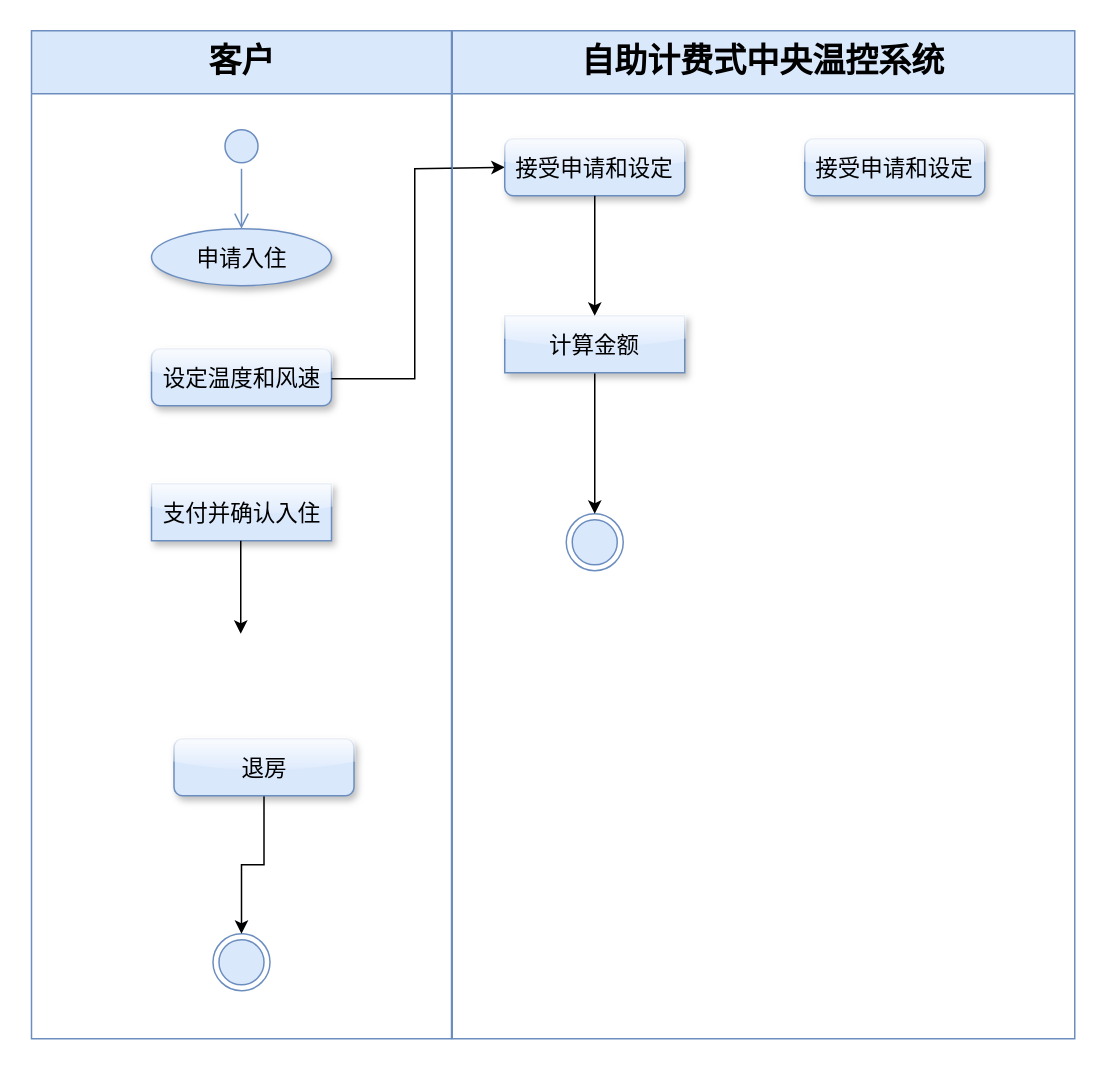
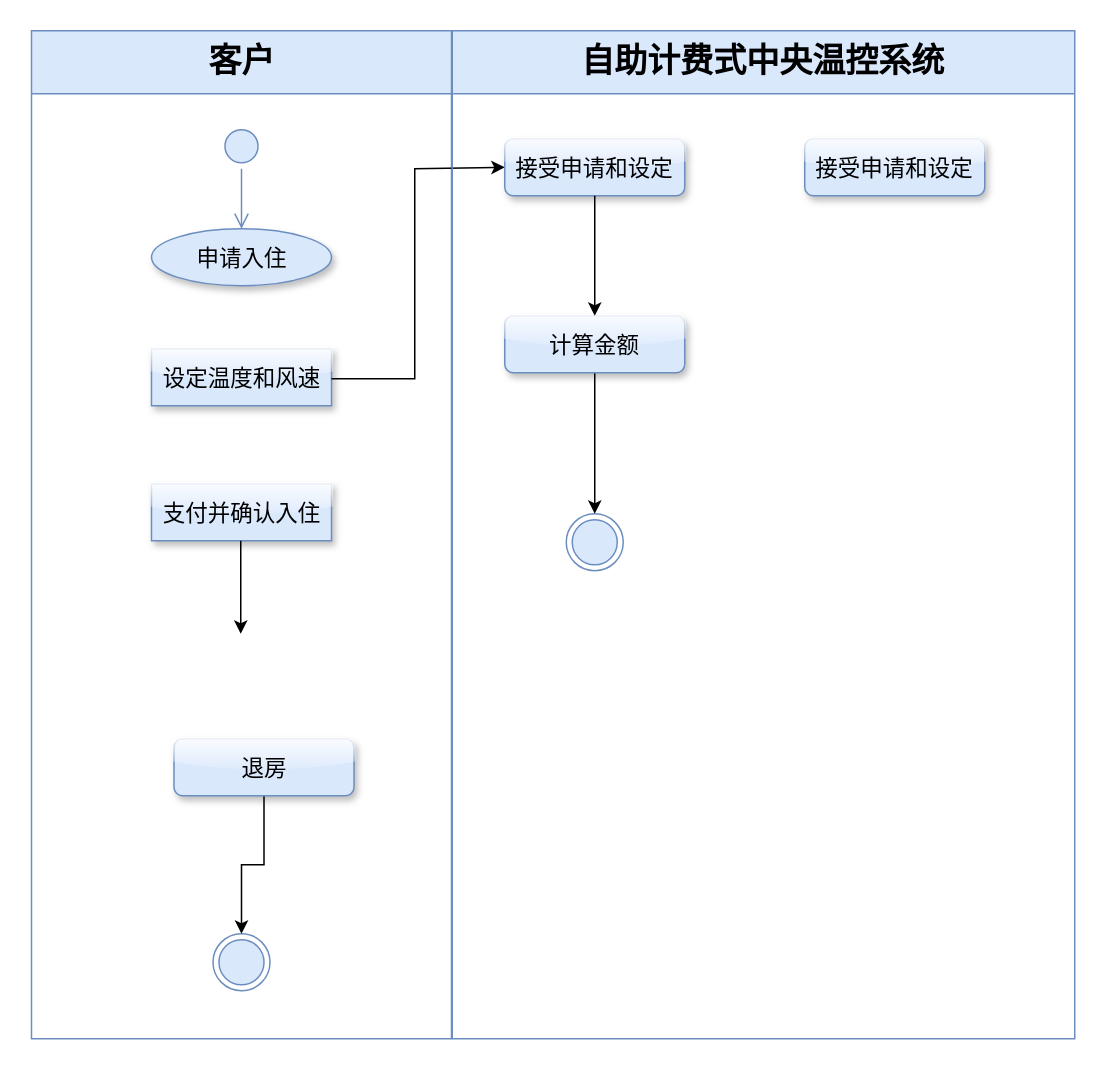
node "计算金额": shape rectangle -> rounded rectangle
node "设定温度和风速": shape rounded rectangle -> rectangle
